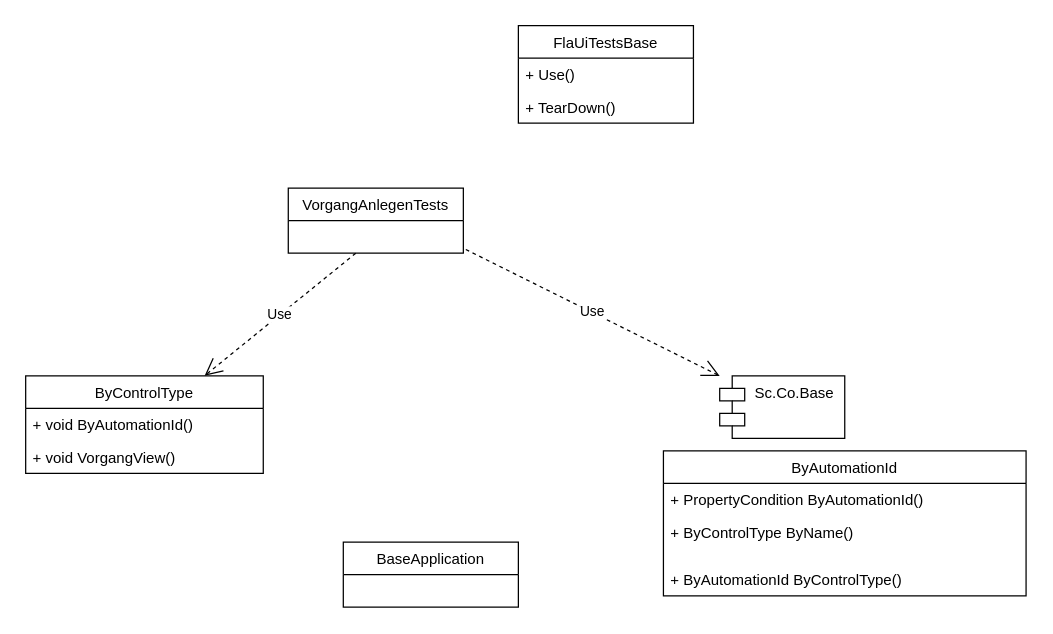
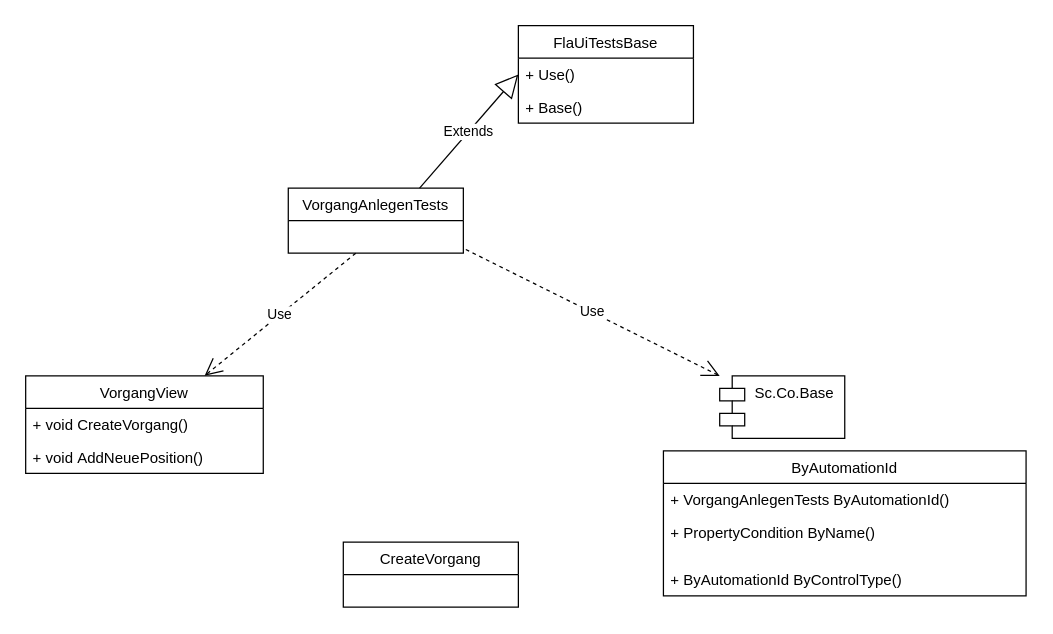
node "+ TearDown()": label "+ TearDown()" -> "+ Base()"
edge "VorgangAnlegenTests" -> "+ Use()": added, label "Extends"
node "ByControlType": label "ByControlType" -> "VorgangView"
node "+ void ByAutomationId()": label "+ void ByAutomationId()" -> "+ void CreateVorgang()"
node "+ void VorgangView()": label "+ void VorgangView()" -> "+ void AddNeuePosition()"
node "+ PropertyCondition ByAutomationId()": label "+ PropertyCondition ByAutomationId()" -> "+ VorgangAnlegenTests ByAutomationId()"
node "+ ByControlType ByName()": label "+ ByControlType ByName()" -> "+ PropertyCondition ByName()"
node "BaseApplication": label "BaseApplication" -> "CreateVorgang"
